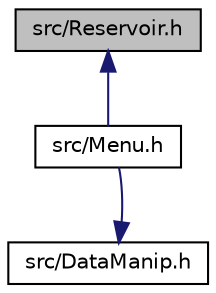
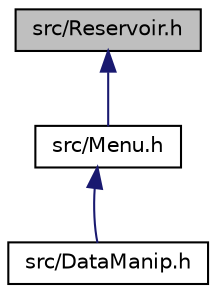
edge "src/Menu.h" -> "src/DataManip.h": reversed
